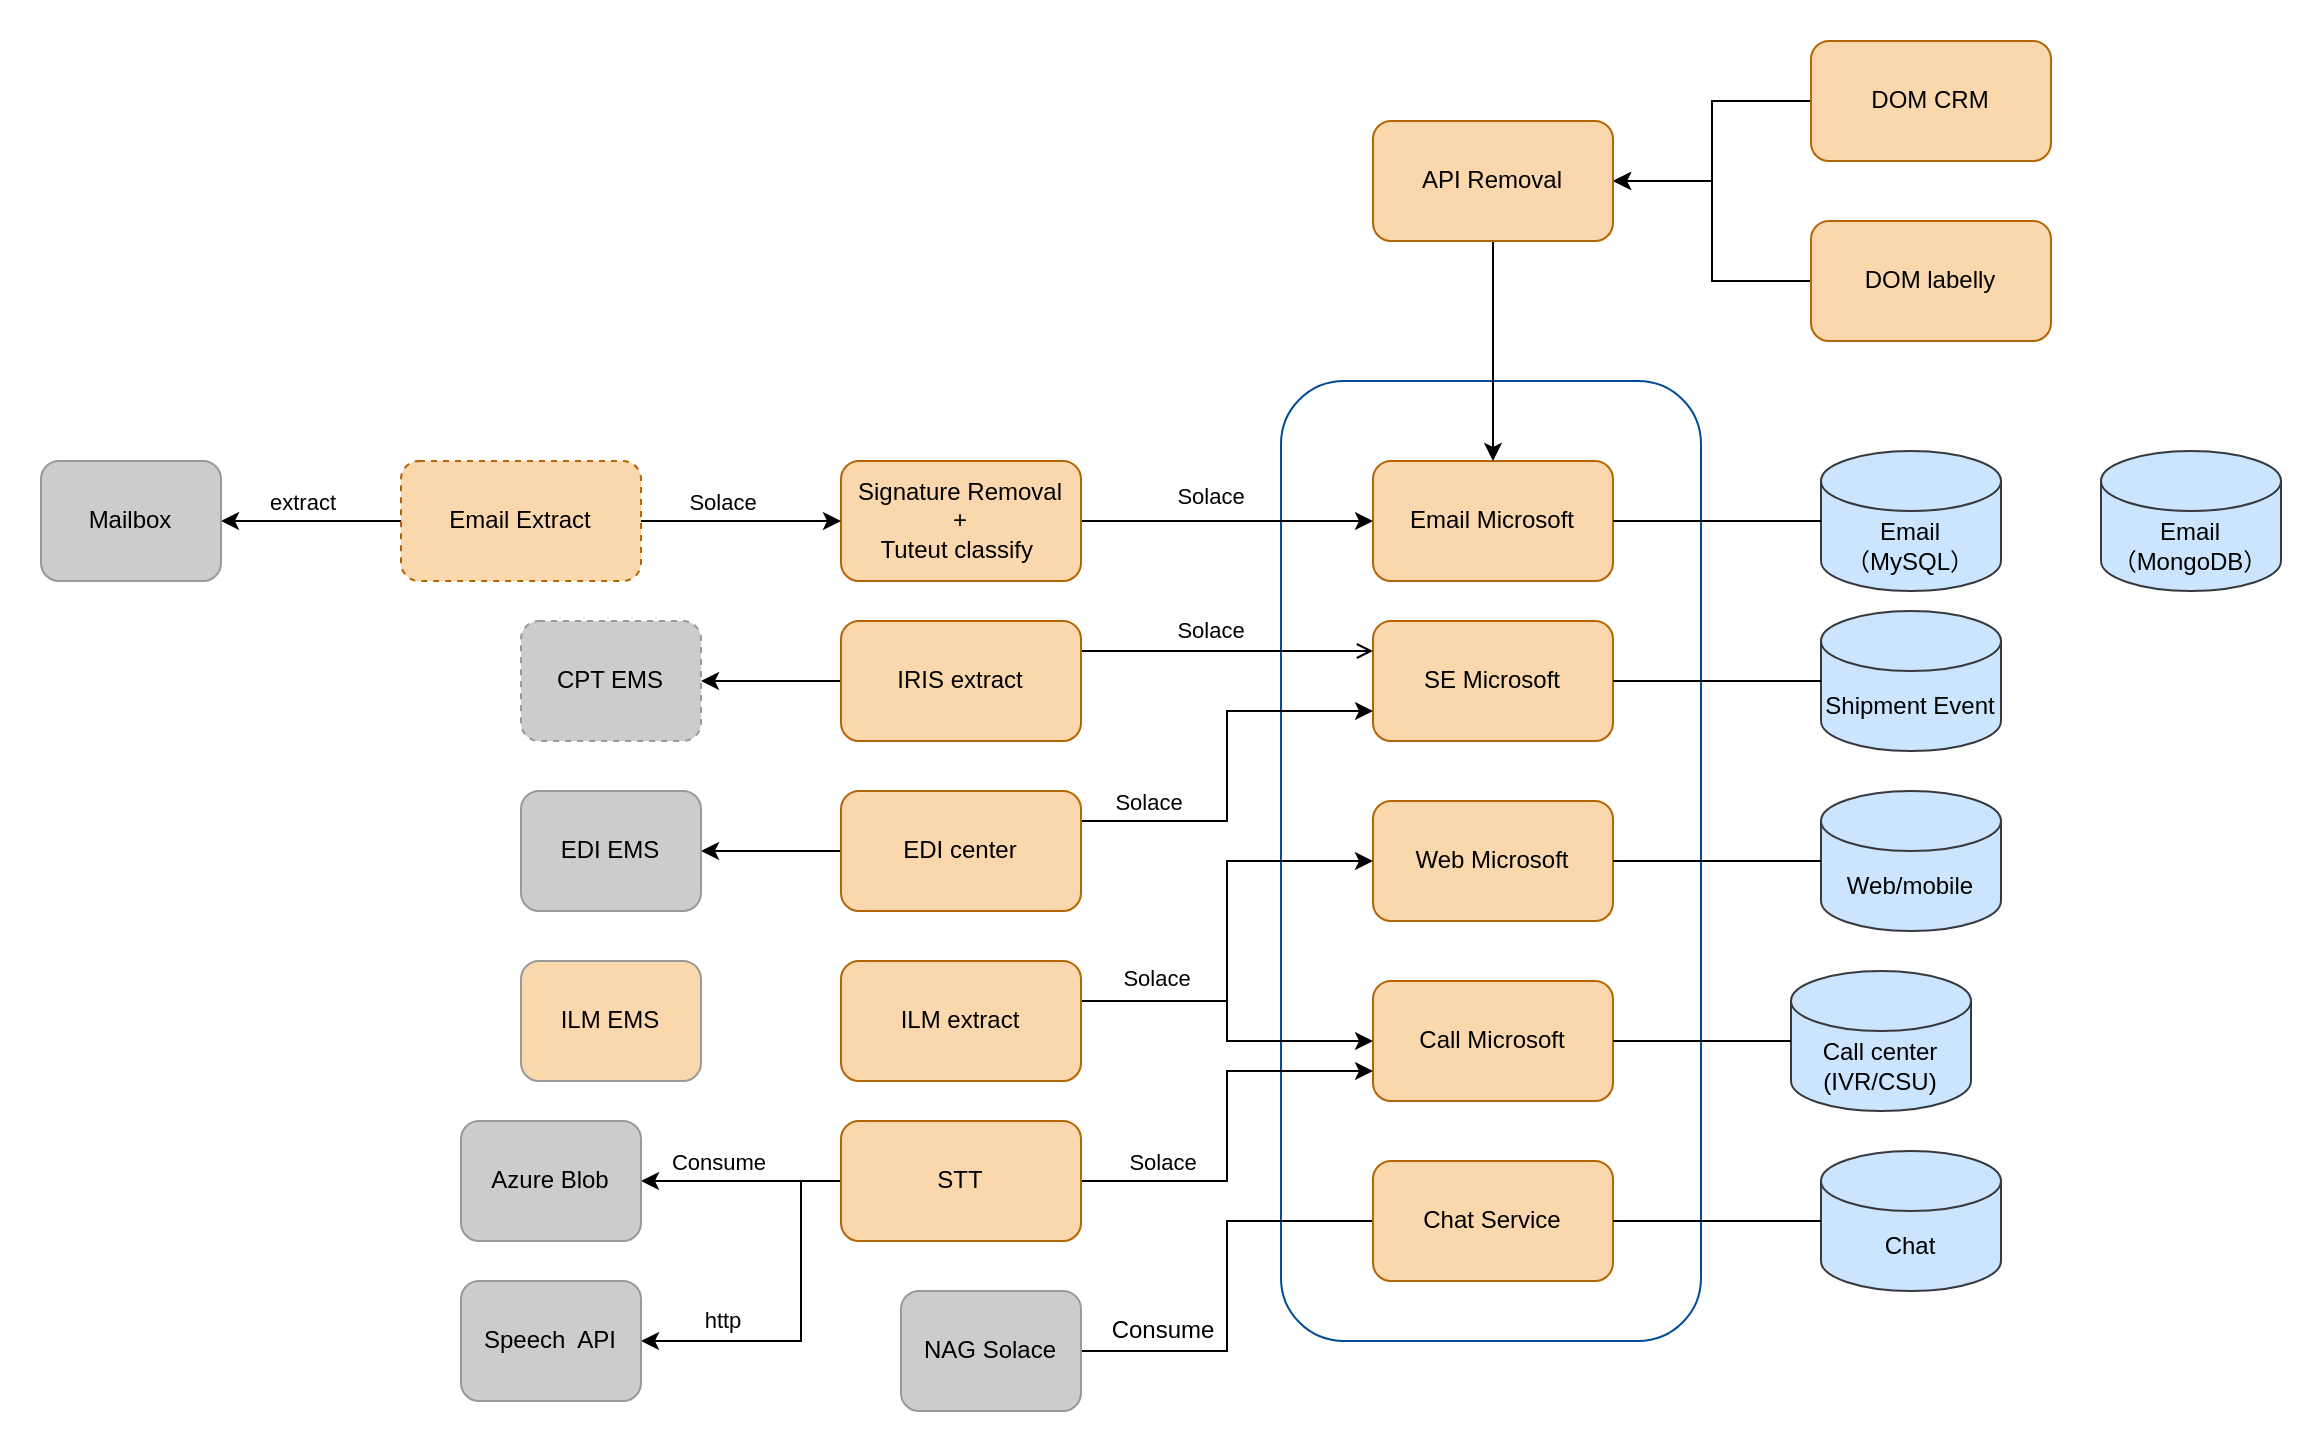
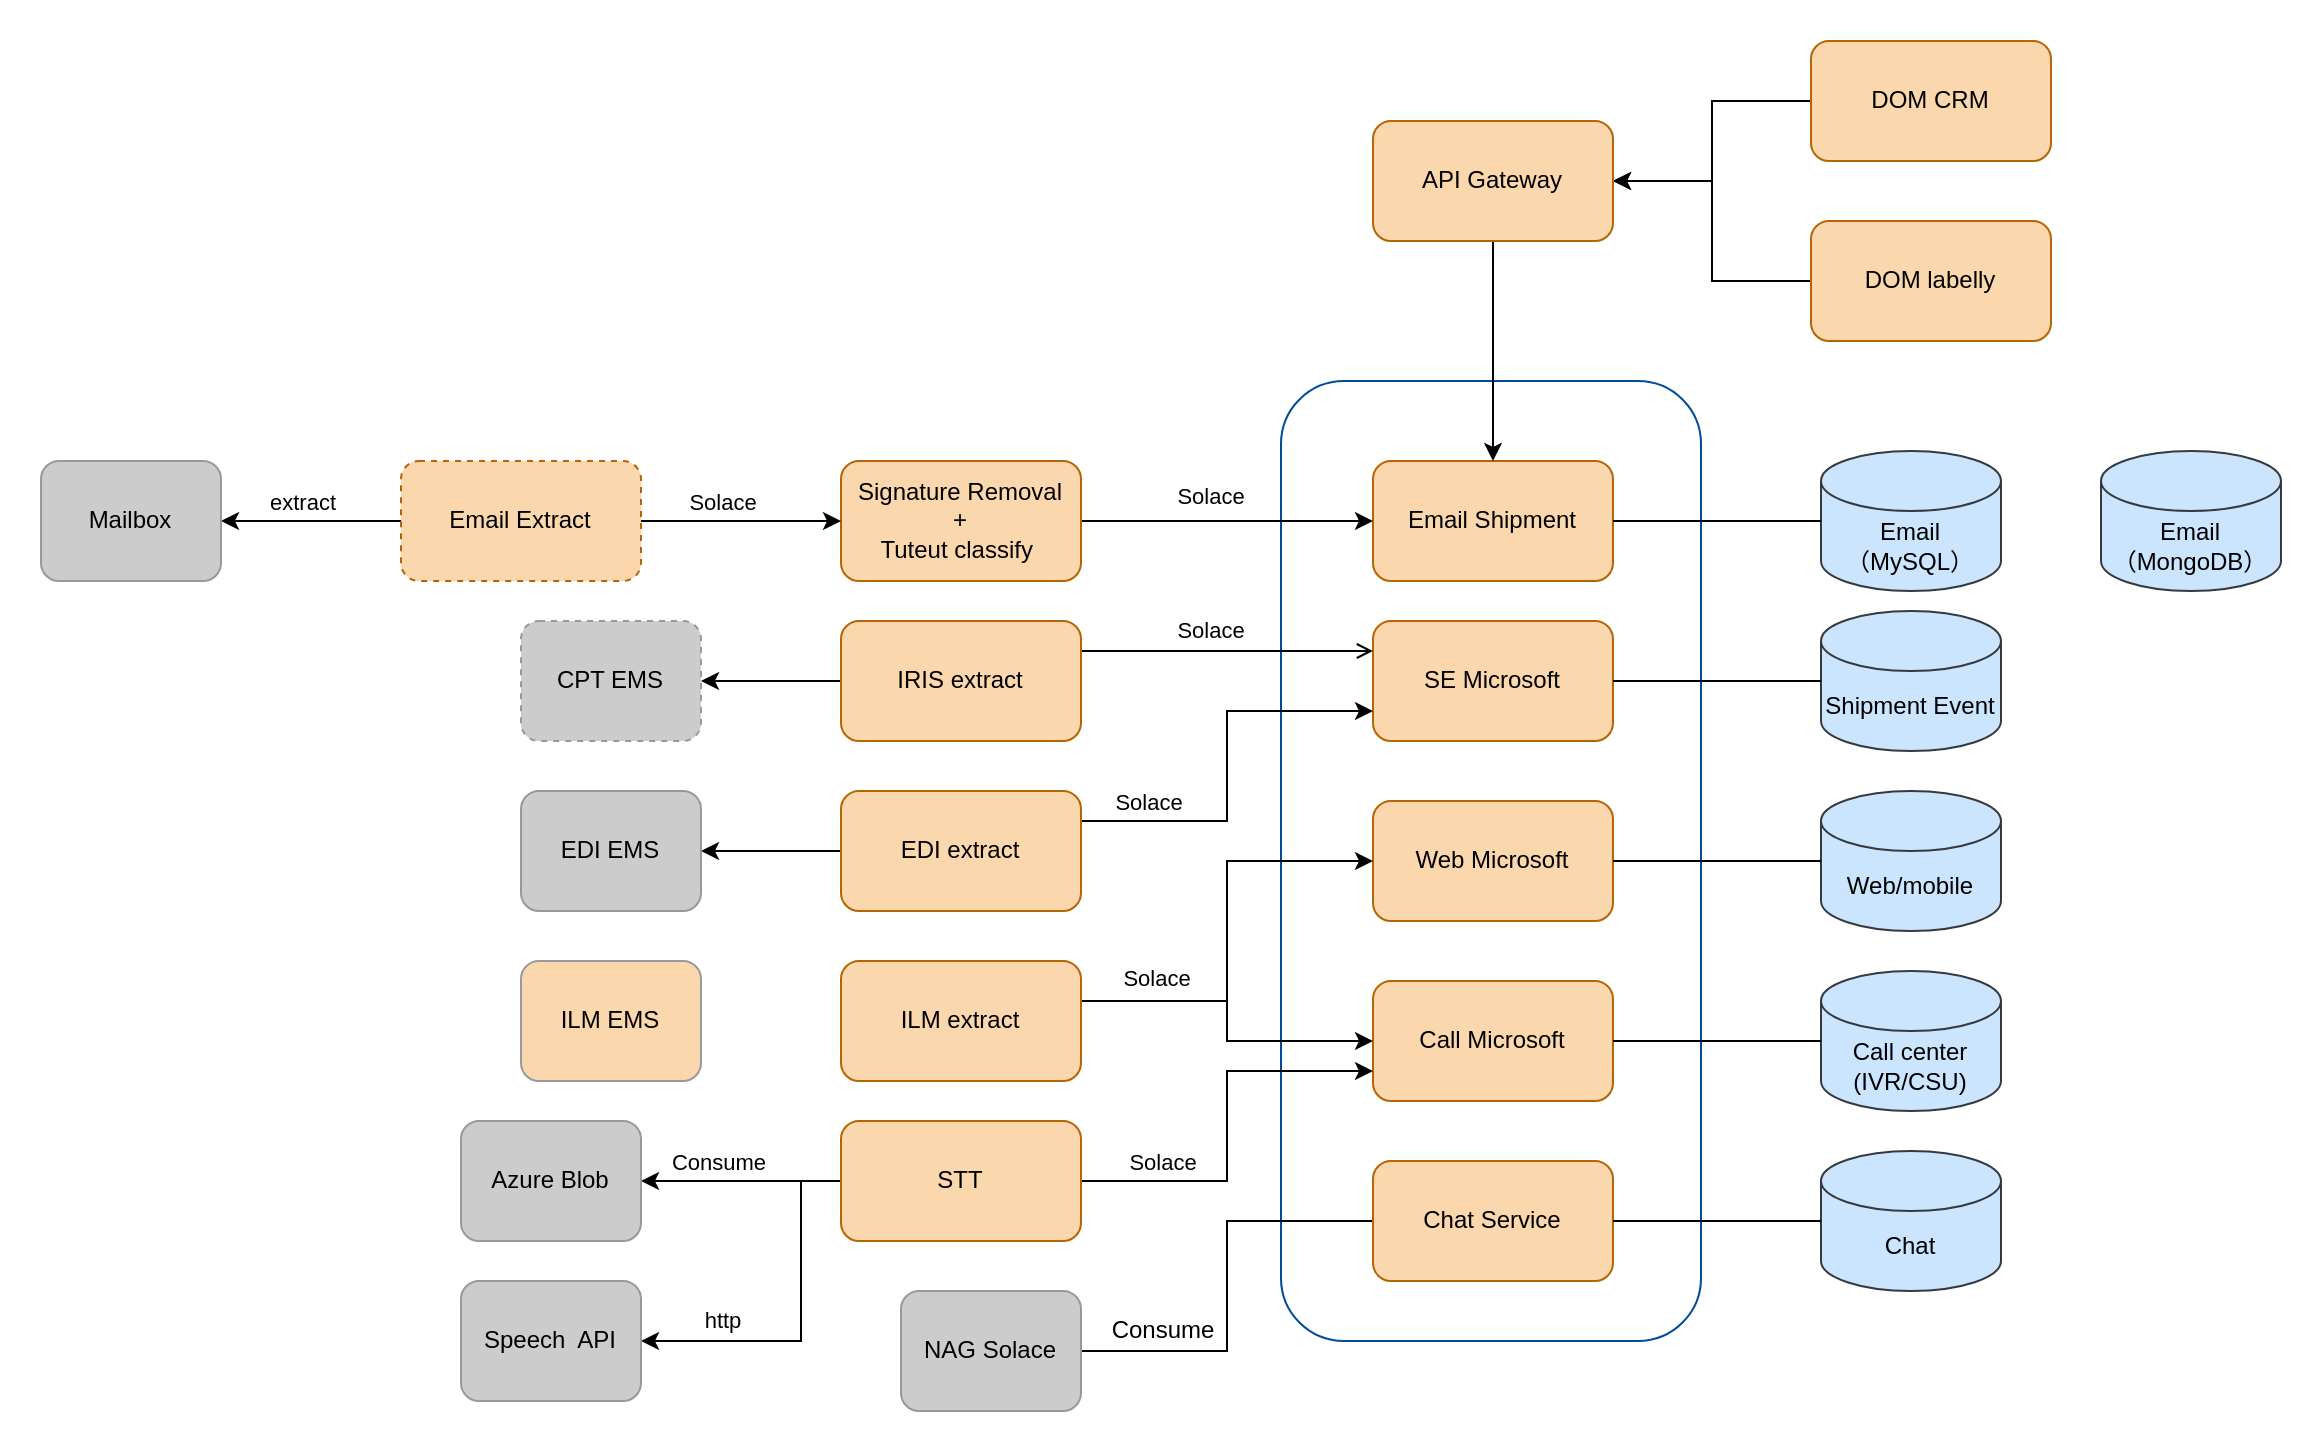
node "API Removal": label "API Removal" -> "API Gateway"
node "Email Microsoft": label "Email Microsoft" -> "Email Shipment"
node "EDI center": label "EDI center" -> "EDI extract"
node "Call center (IVR/CSU)": moved (1881, 1041) -> (1911, 1041)
